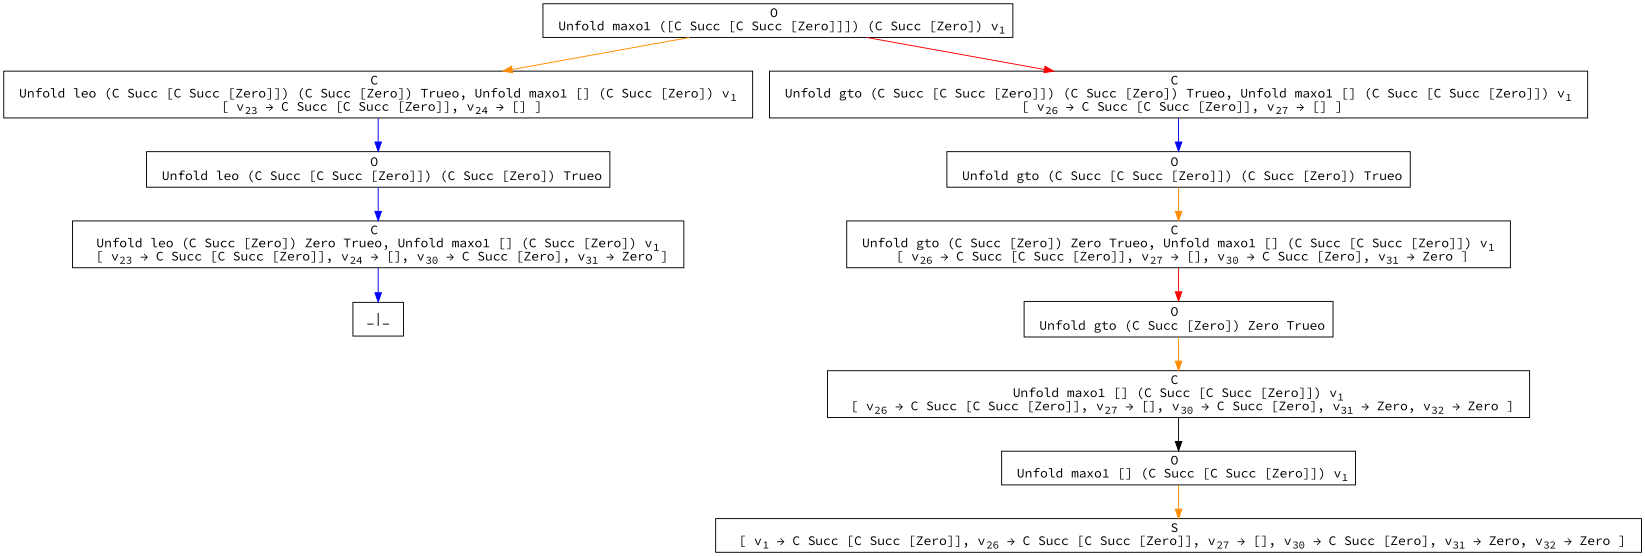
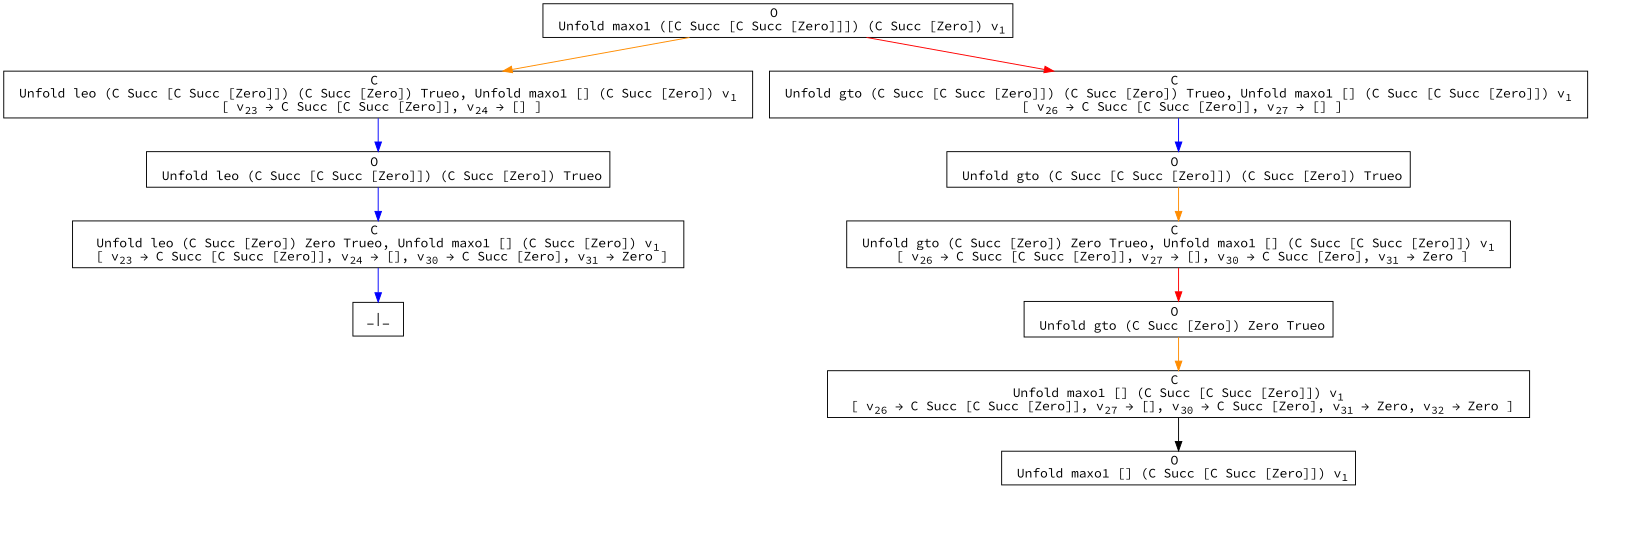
node "S": removed
